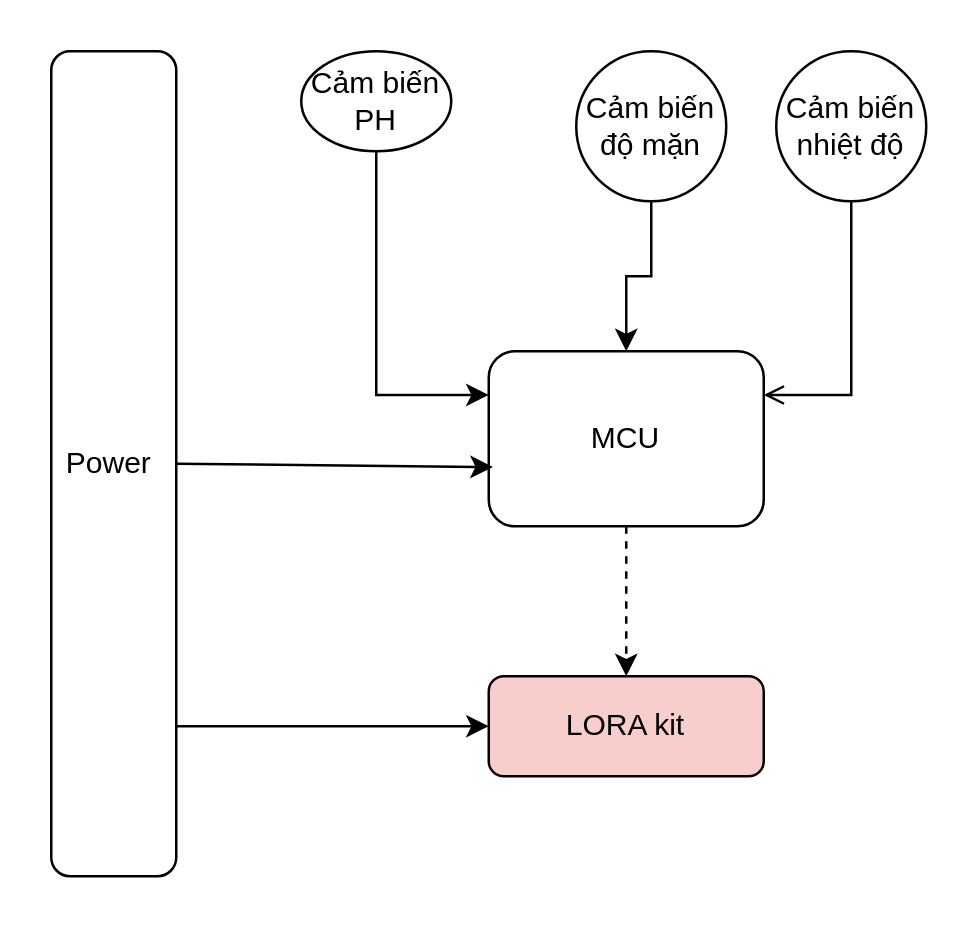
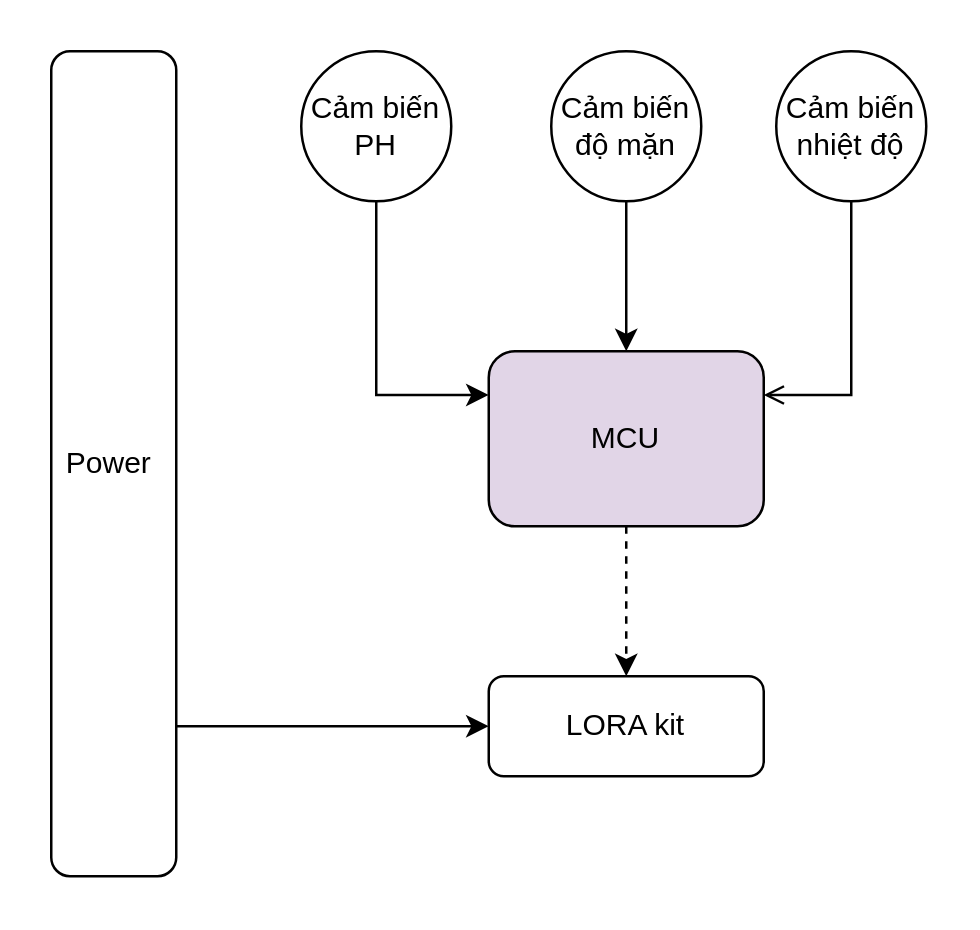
node "Cảm biến PH": size 150x100 -> 150x150
node "Cảm biến độ mặn": moved (651, 126) -> (626, 126)
node "MCU": fillcolor #ffffff -> #e1d5e7
edge "Power" -> "MCU": removed
node "LORA kit": fillcolor #f8cecc -> #ffffff
